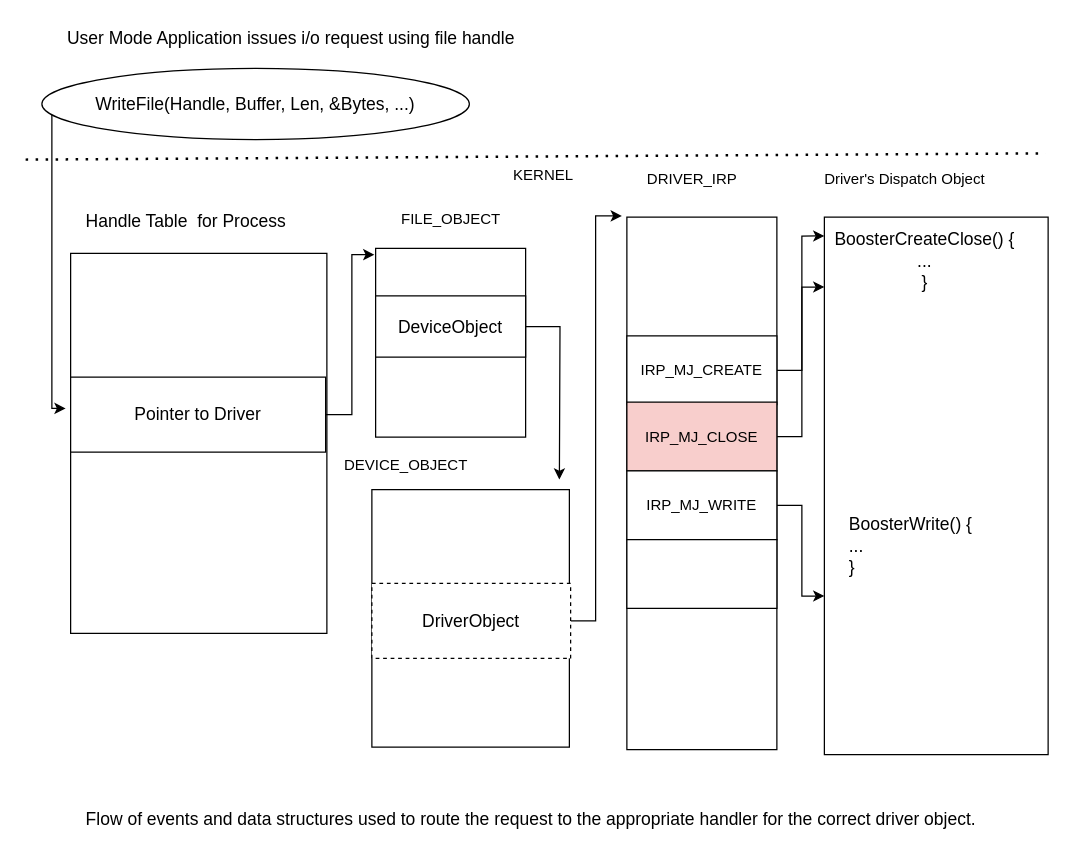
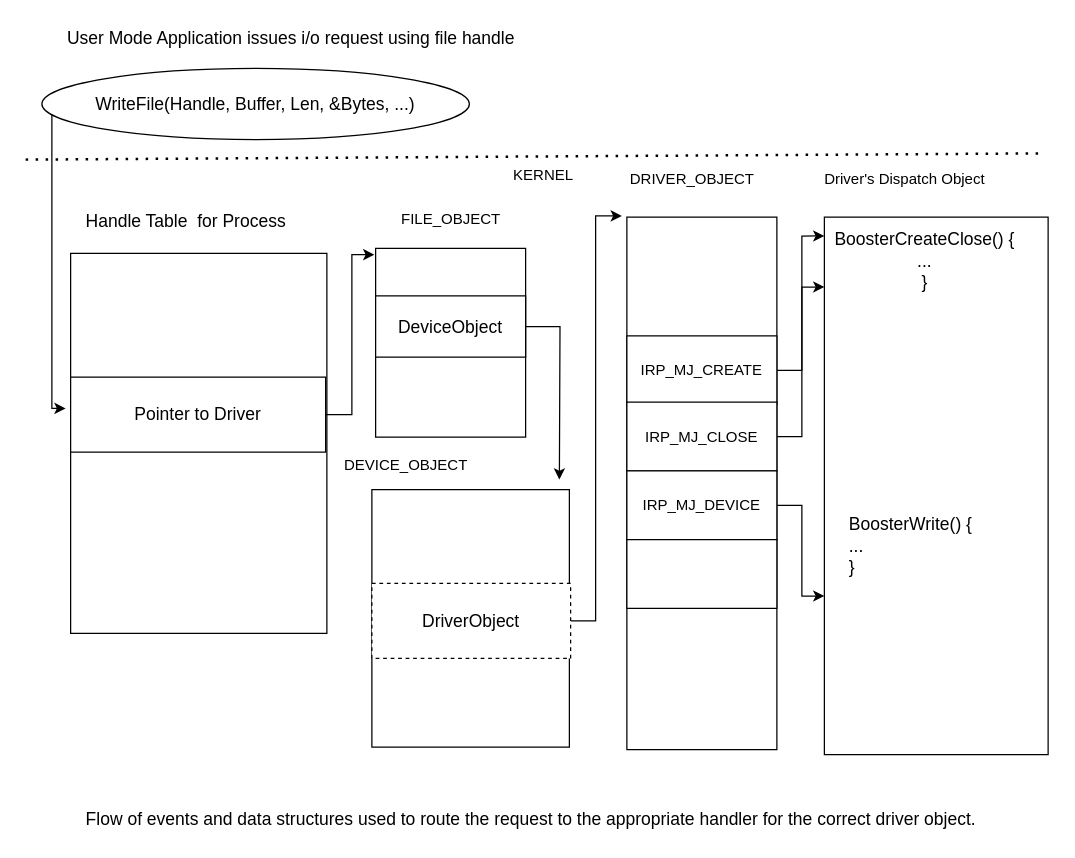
node "DRIVER_IRP": label "DRIVER_IRP" -> "DRIVER_OBJECT"
node "IRP_MJ_CLOSE": fillcolor #f8cecc -> #ffffff
node "IRP_MJ_WRITE": label "IRP_MJ_WRITE" -> "IRP_MJ_DEVICE"
